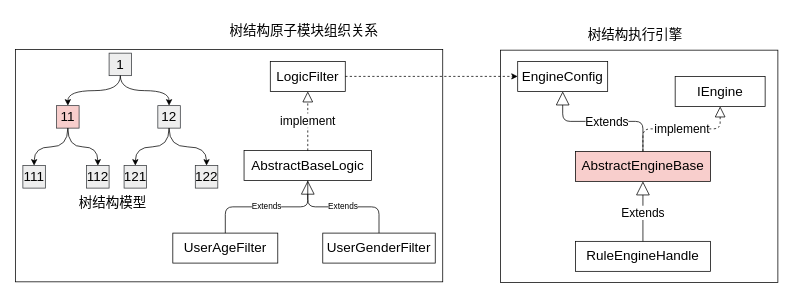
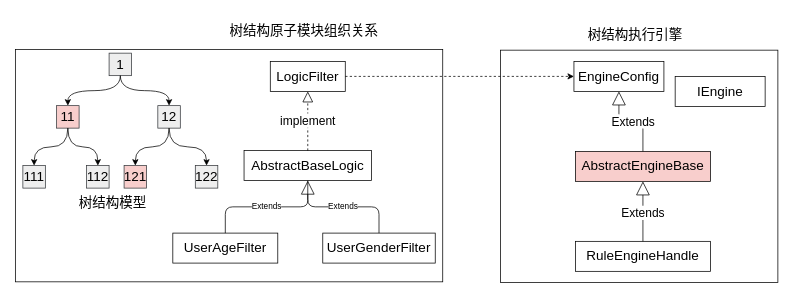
node "EngineConfig": moved (563, 76) -> (619, 76)
edge "AbstractEngineBase" -> "IEngine": removed, label "implement"
node "121": fillcolor #eeeeee -> #f8cecc
